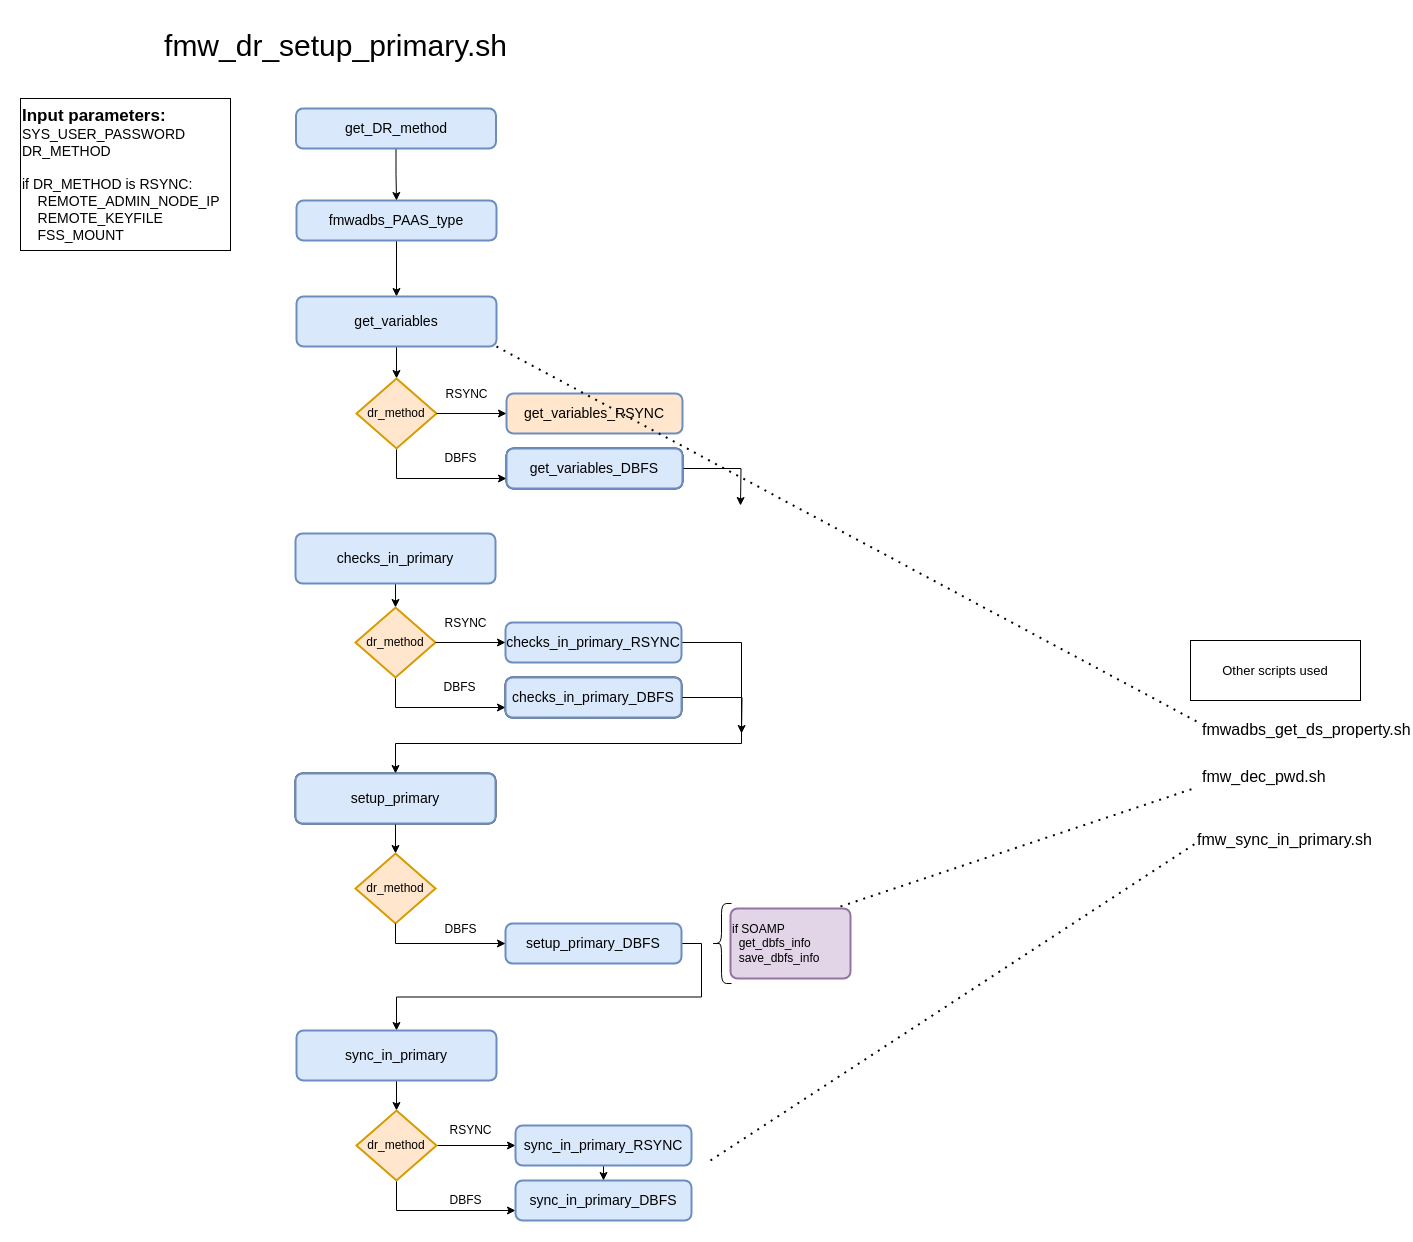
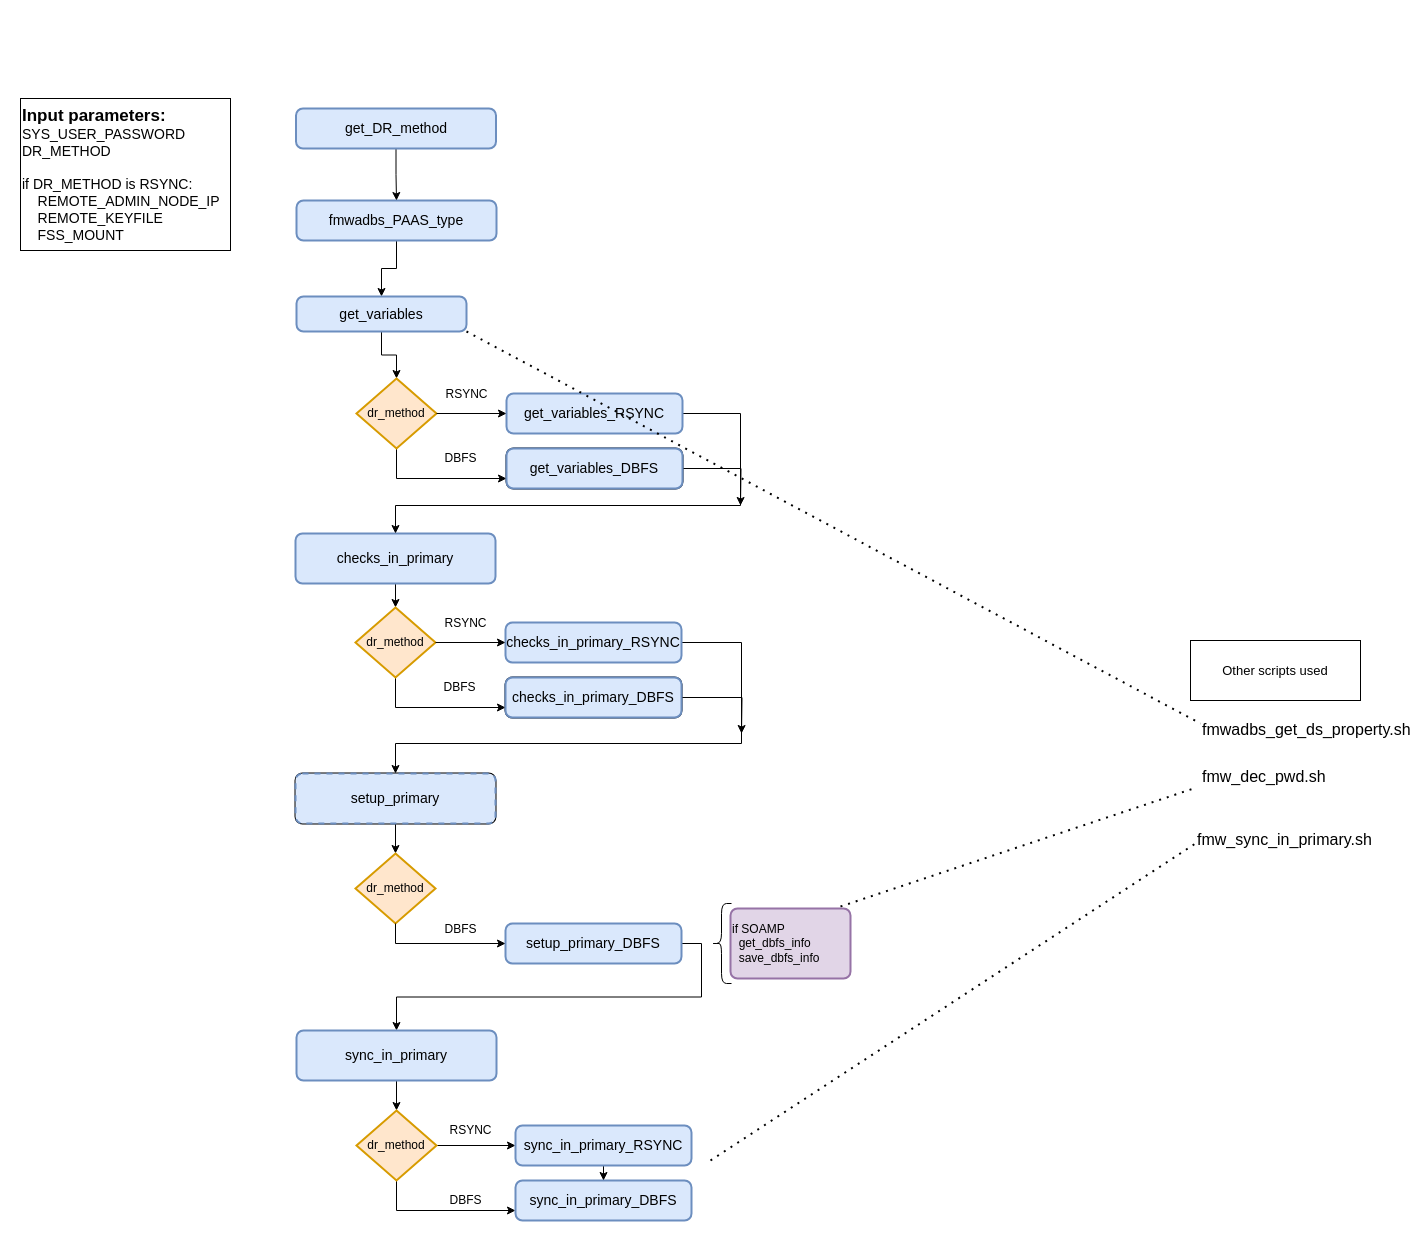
node "fmw_dr_setup_primary.sh": removed
node "get_variables": size 200x50 -> 170x35
node "get_variables_RSYNC": fillcolor #ffe6cc -> #dae8fc
edge "get_variables_RSYNC" -> "checks_in_primary": added
node "setup_primary": style solid -> dashed
